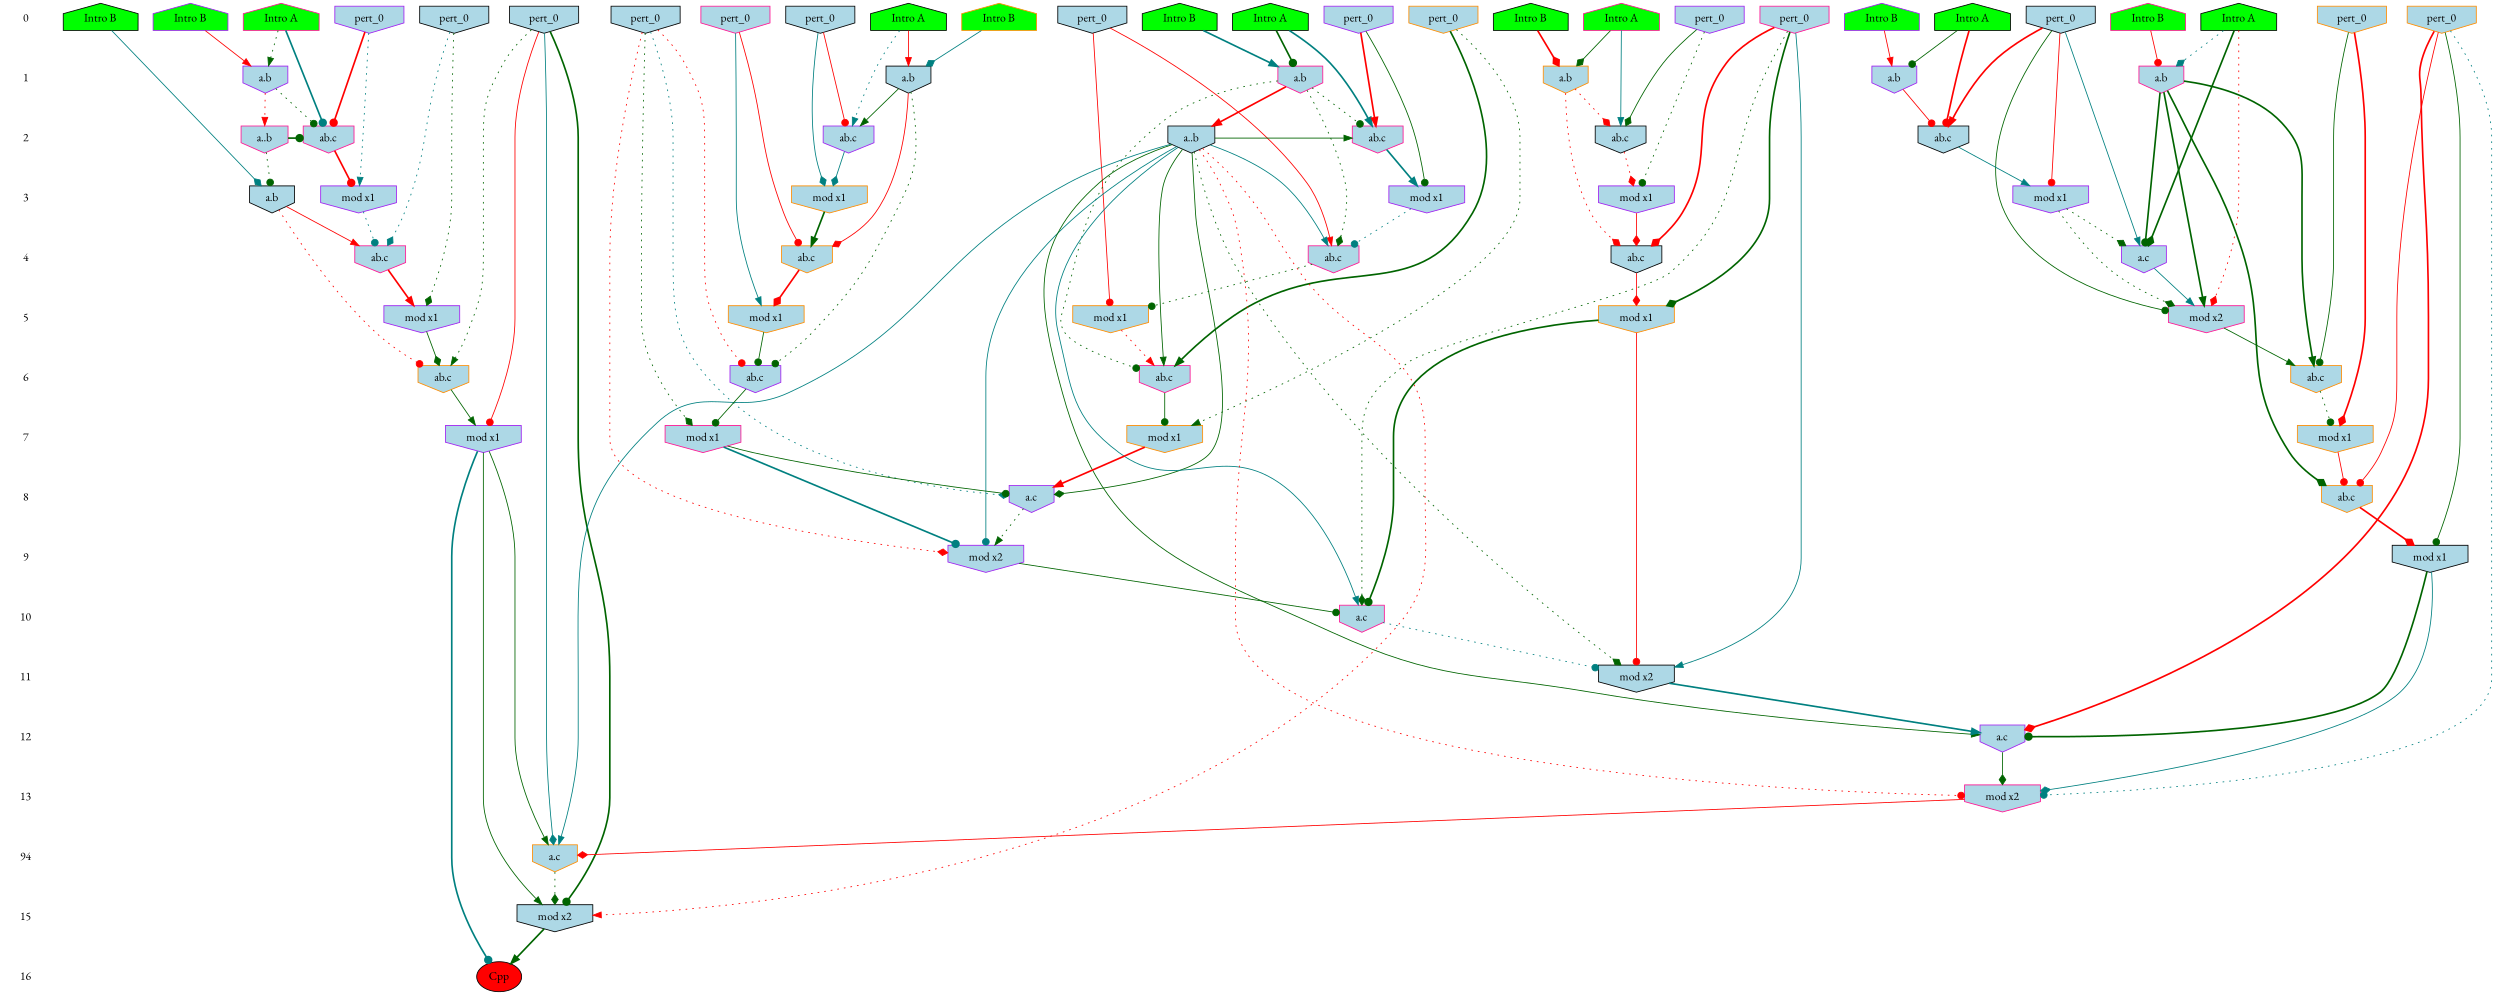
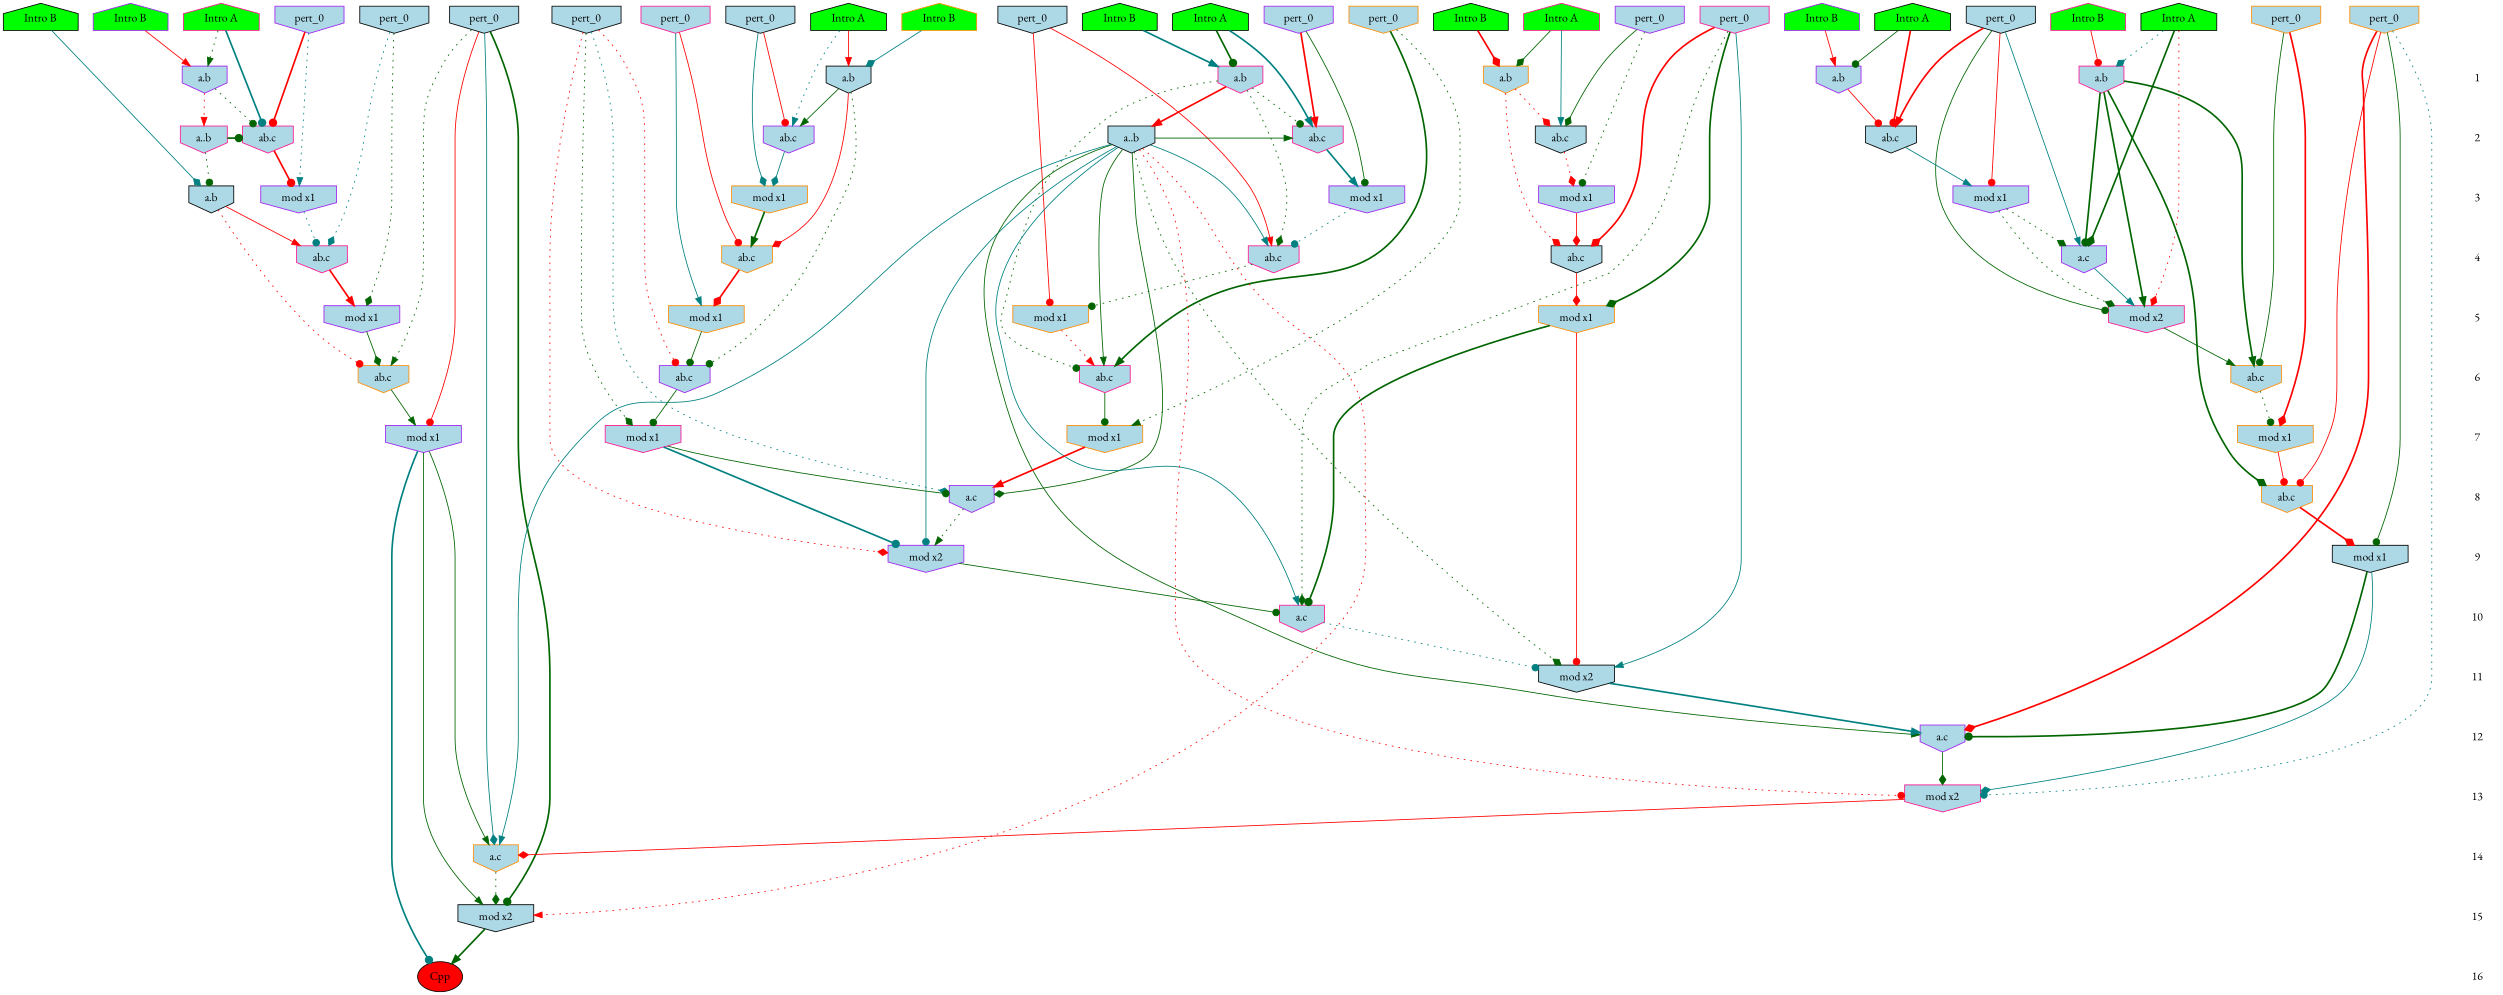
node "0": removed
node "94": label "94" -> "14"
